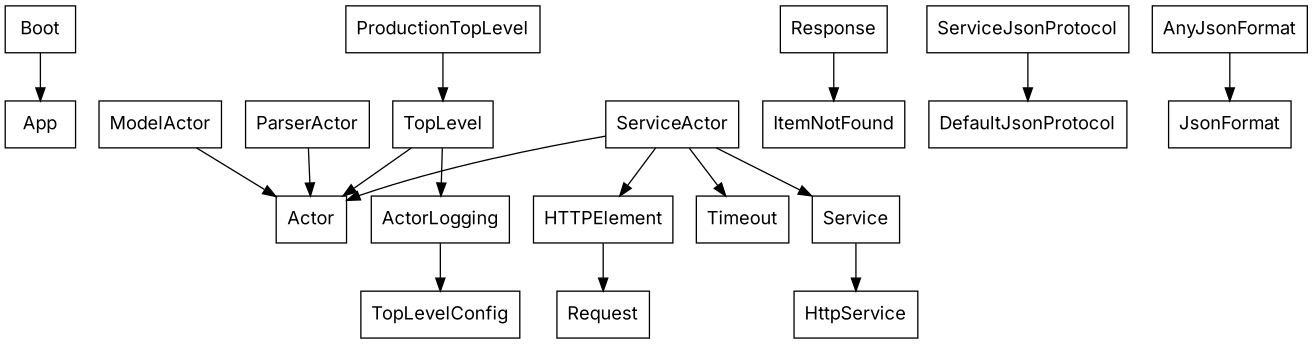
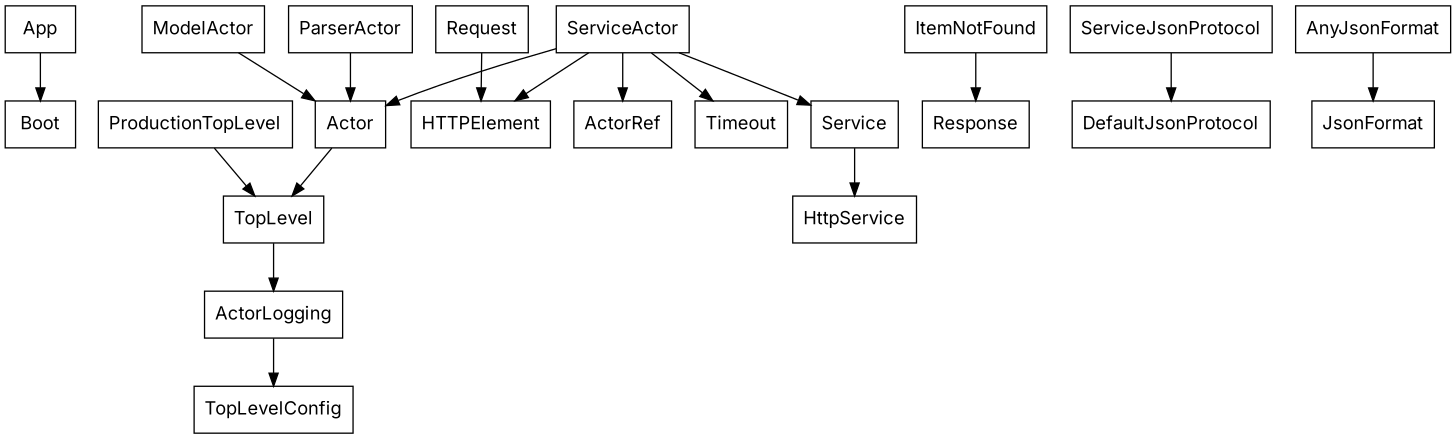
edge "Boot" -> "App": reversed
edge "Response" -> "ItemNotFound": reversed
node "ActorRef": added
edge "TopLevel" -> "Actor": reversed
edge "HTTPElement" -> "Request": reversed
